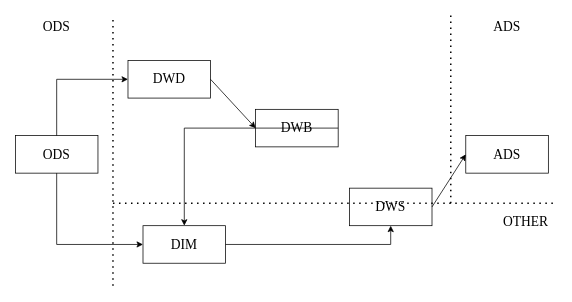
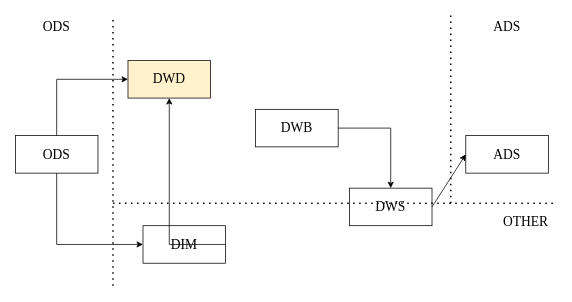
node "DWD": fillcolor #ffffff -> #fff2cc
edge "DWD" -> "DWB": removed
edge "DWB" -> "DIM": now "DWB" -> "DWS"
edge "DIM" -> "DWS": now "DIM" -> "DWD"
